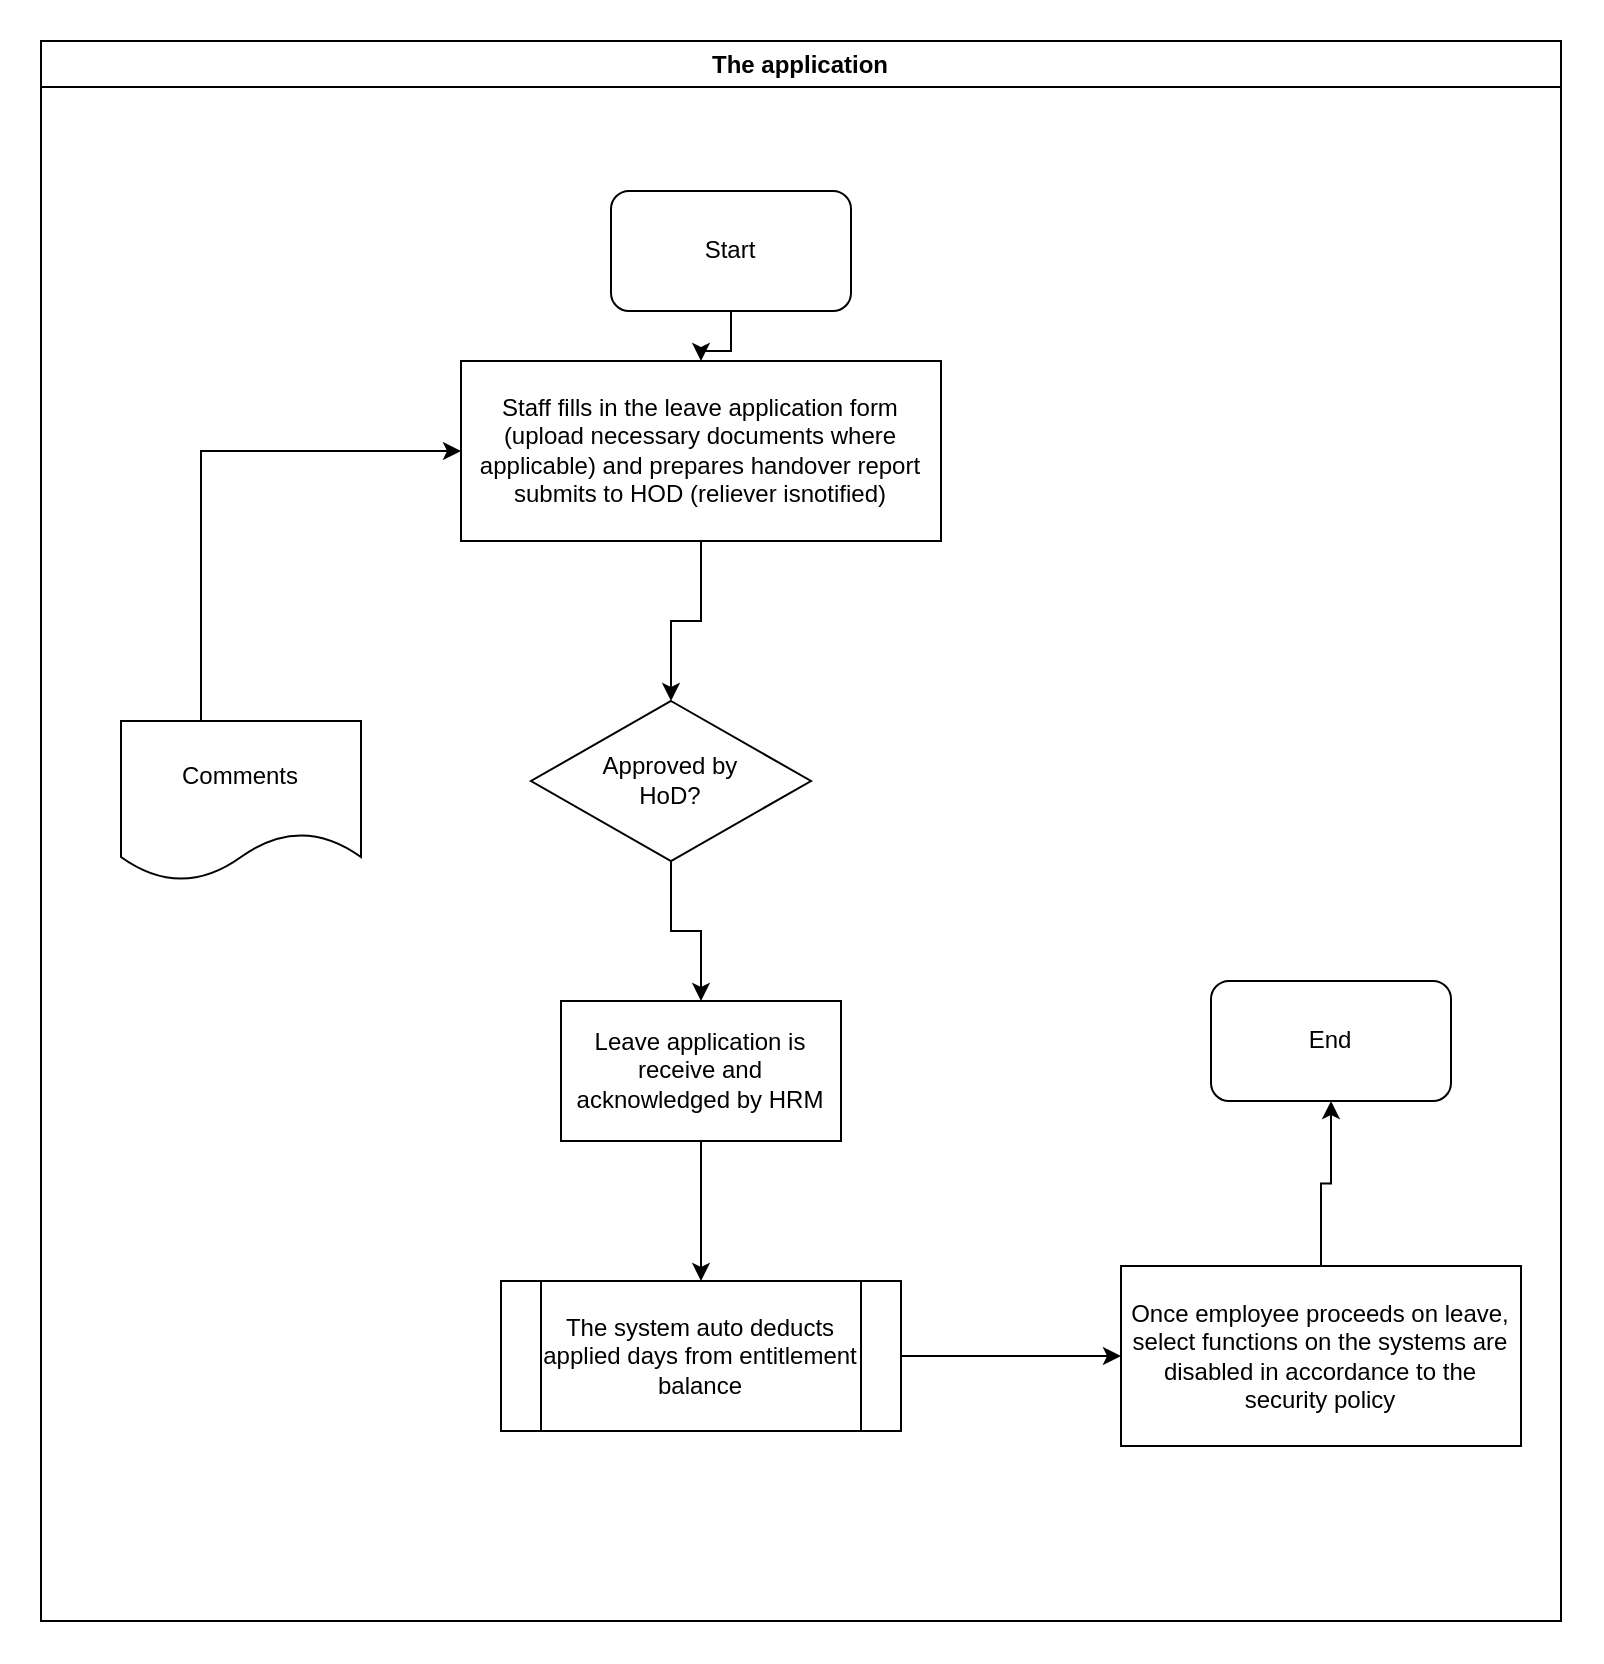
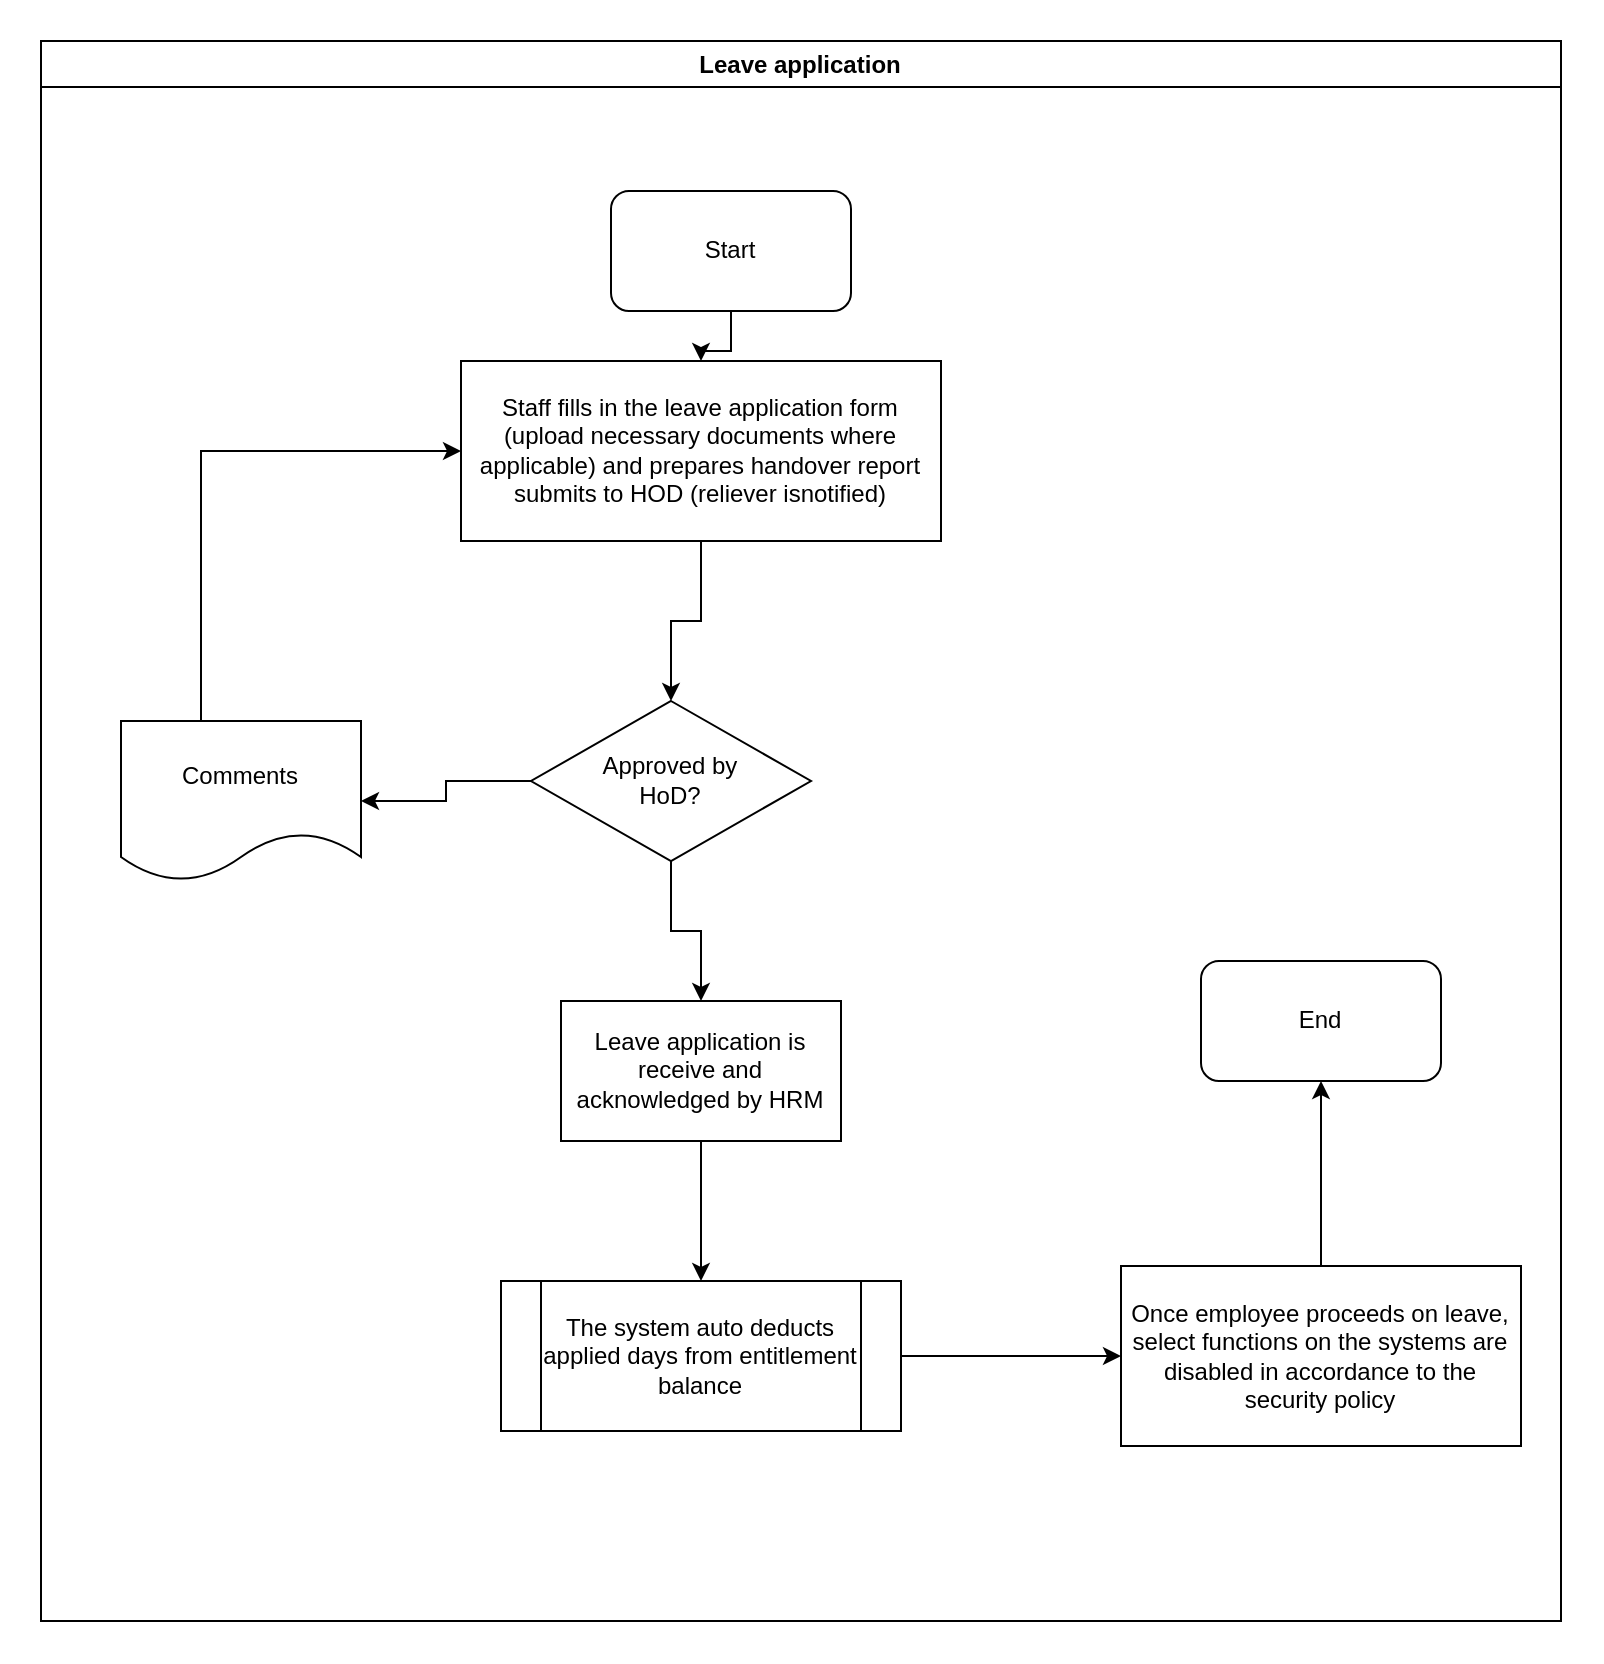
node "The application": label "The application" -> "Leave application"
edge "Approved by HoD?" -> "Comments": added
node "End": moved (1331, 1041) -> (1321, 1021)
